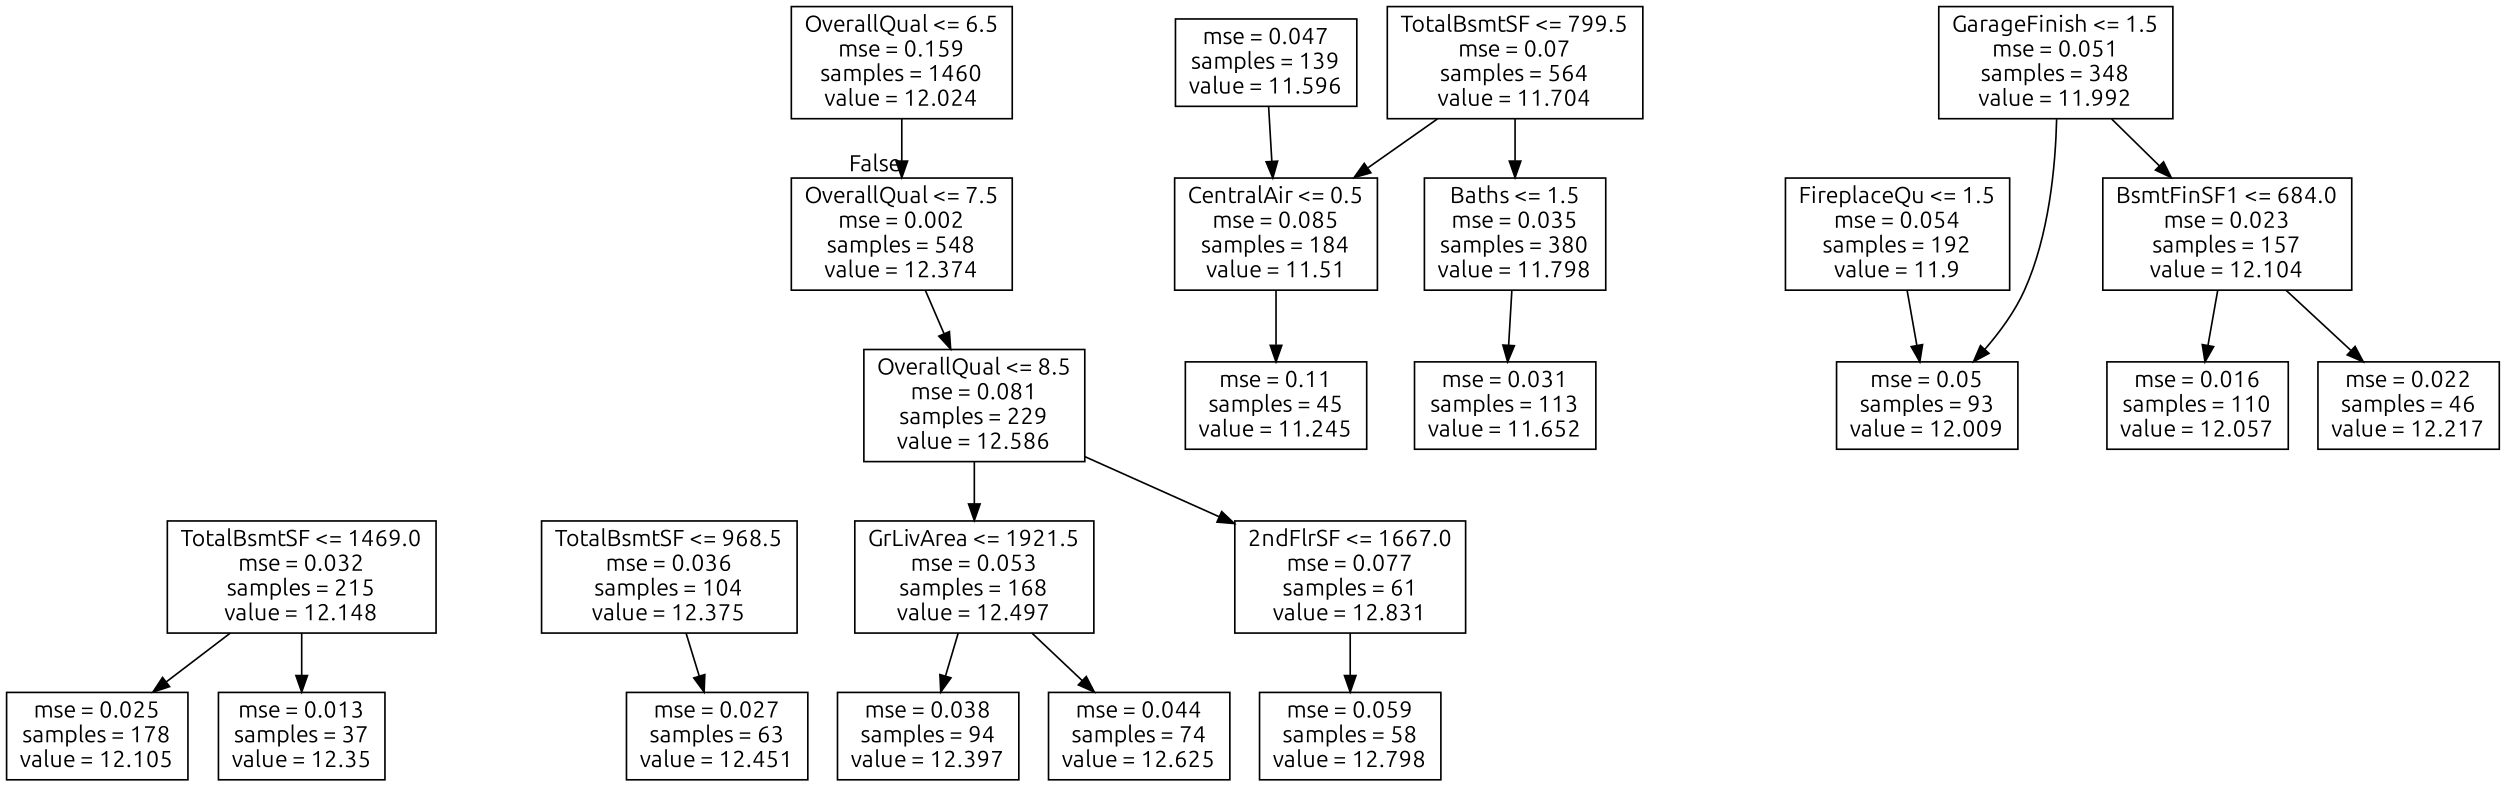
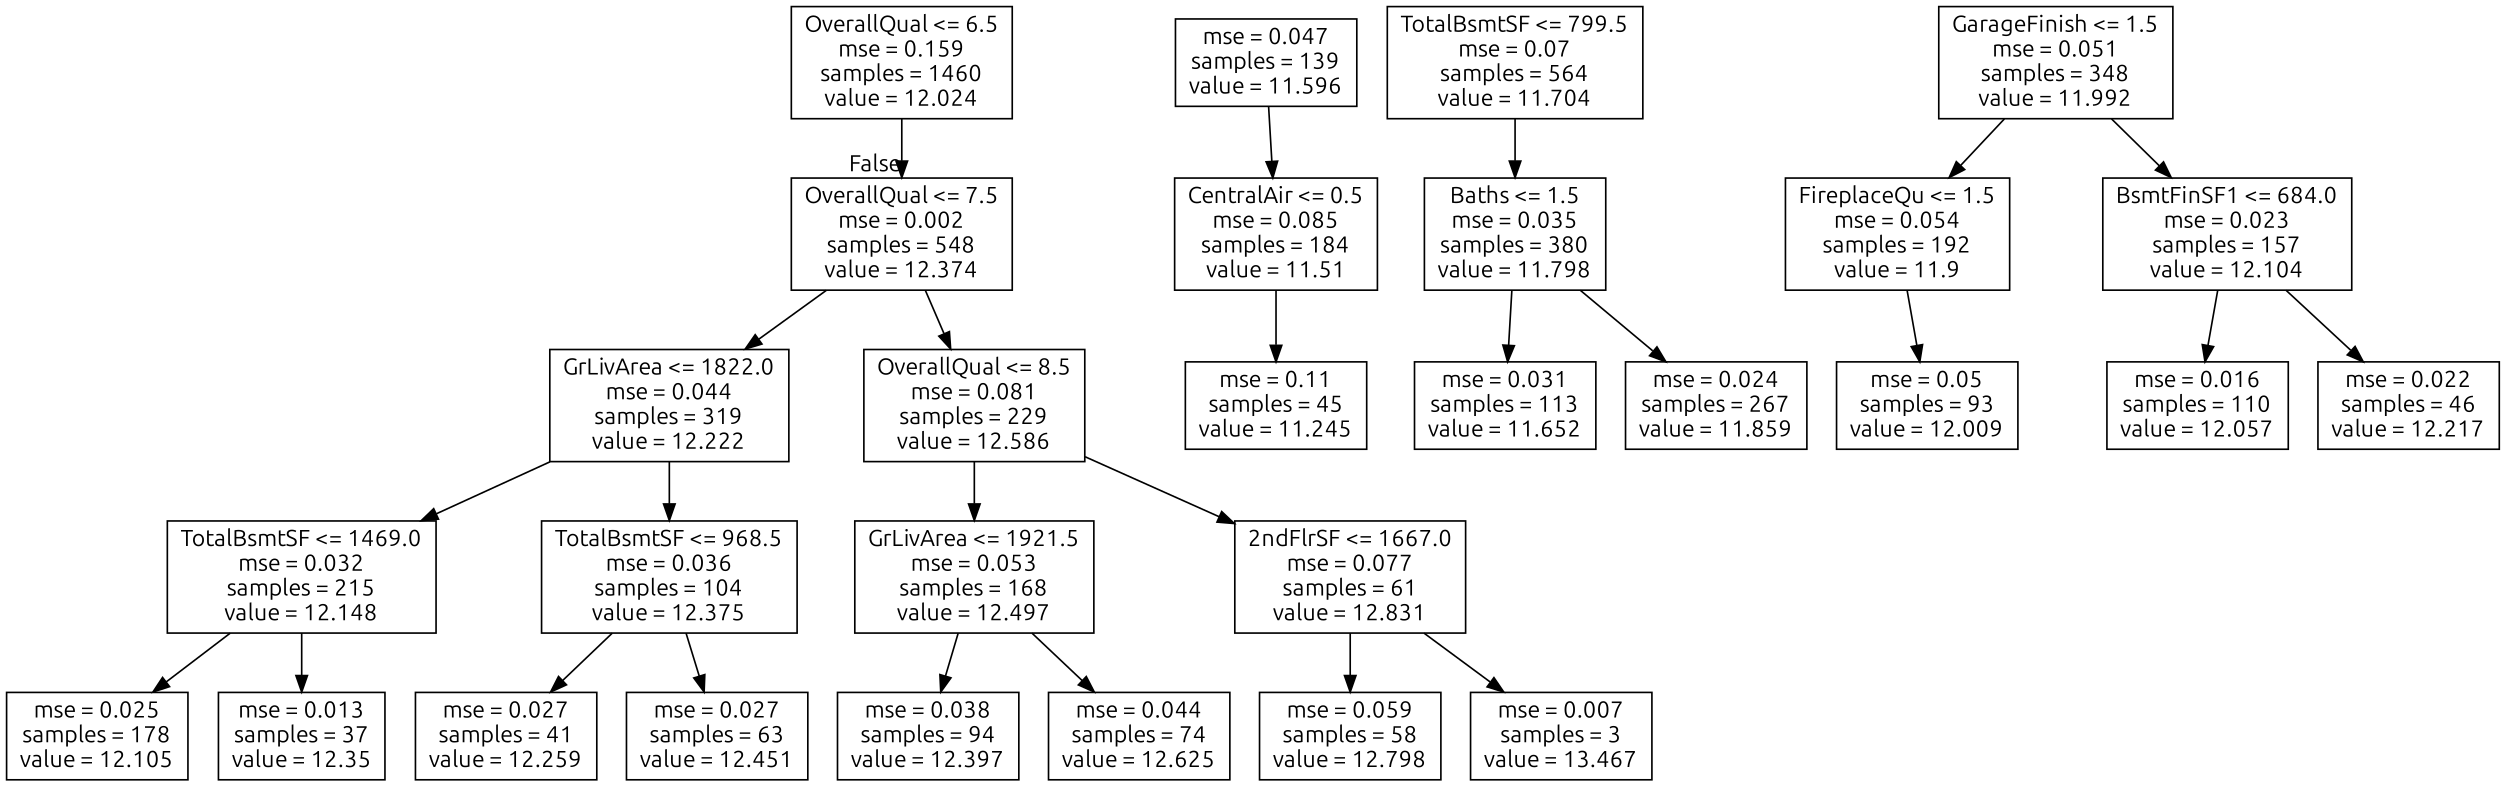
edge "TotalBsmtSF <= 799.5 mse = 0.07 samples = 564 value = 11.704" -> "CentralAir <= 0.5 mse = 0.085 samples = 184 value = 11.51": removed
edge "GarageFinish <= 1.5 mse = 0.051 samples = 348 value = 11.992" -> "mse = 0.05 samples = 93 value = 12.009": now "GarageFinish <= 1.5 mse = 0.051 samples = 348 value = 11.992" -> "FireplaceQu <= 1.5 mse = 0.054 samples = 192 value = 11.9"
node "GrLivArea <= 1822.0 mse = 0.044 samples = 319 value = 12.222": added
node "mse = 0.024 samples = 267 value = 11.859": added
node "mse = 0.027 samples = 41 value = 12.259": added
node "mse = 0.007 samples = 3 value = 13.467": added
